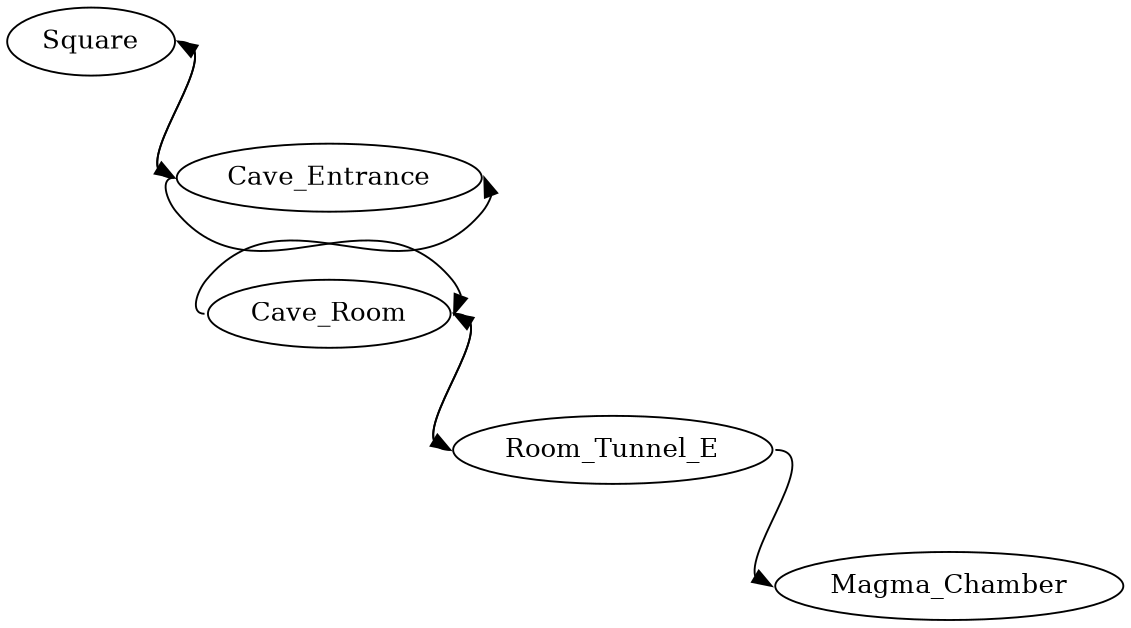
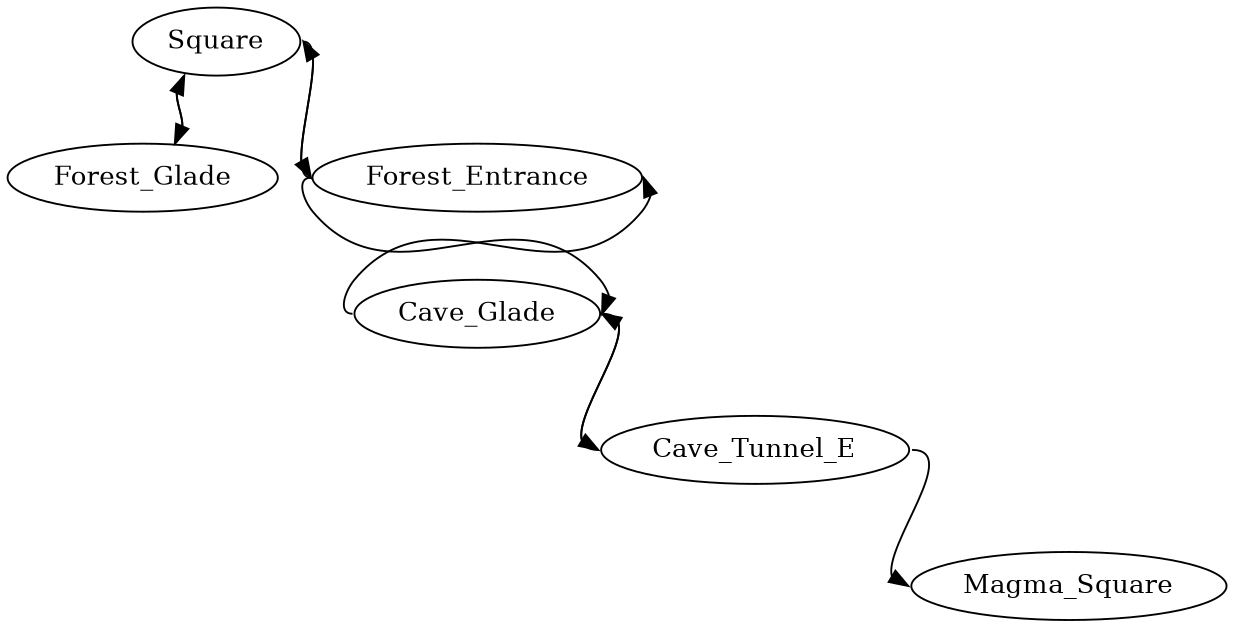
node "Forest_Glade": added
node "Cave_Entrance": label "Cave_Entrance" -> "Forest_Entrance"
node "Cave_Room": label "Cave_Room" -> "Cave_Glade"
node "Room_Tunnel_E": label "Room_Tunnel_E" -> "Cave_Tunnel_E"
node "Magma_Chamber": label "Magma_Chamber" -> "Magma_Square"
